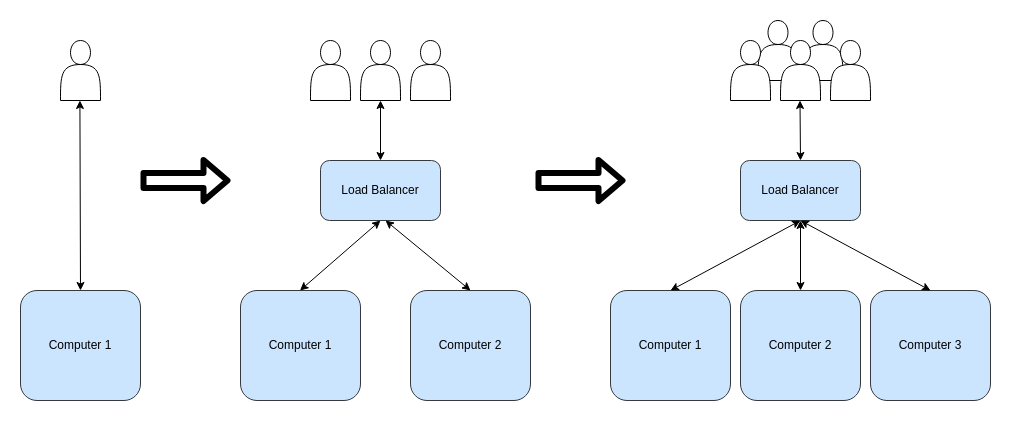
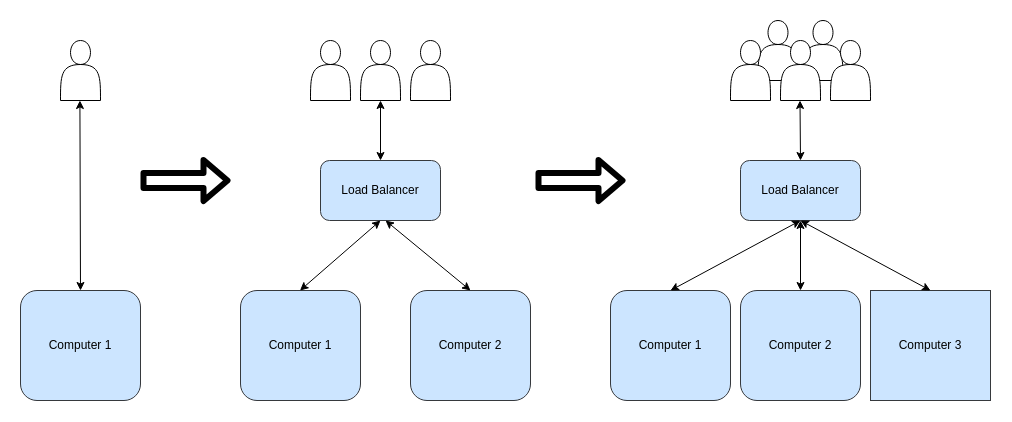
node "Computer 3": shape rounded rectangle -> rectangle
